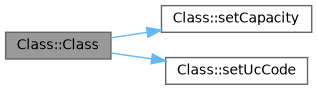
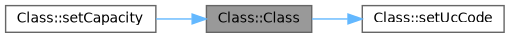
edge "Class::Class" -> "Class::setCapacity": reversed
